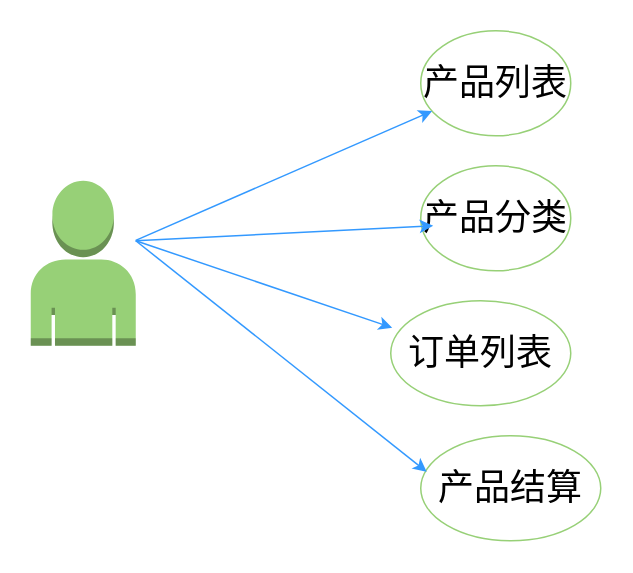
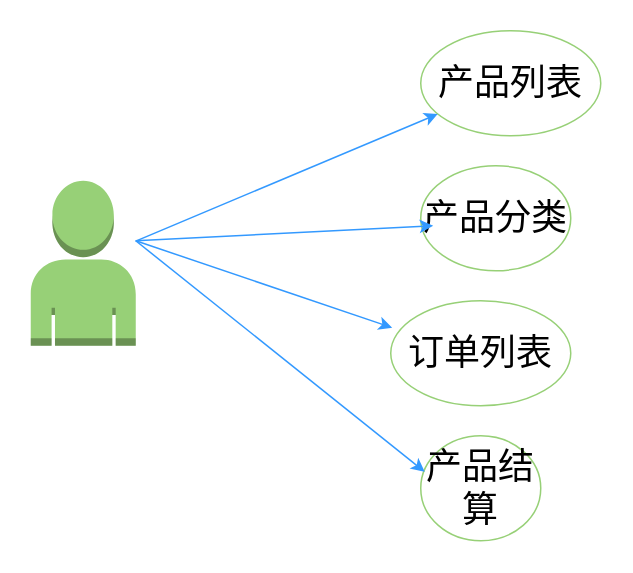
node "产品列表": size 150x105 -> 180x105
node "产品结算": size 180x105 -> 120x105
